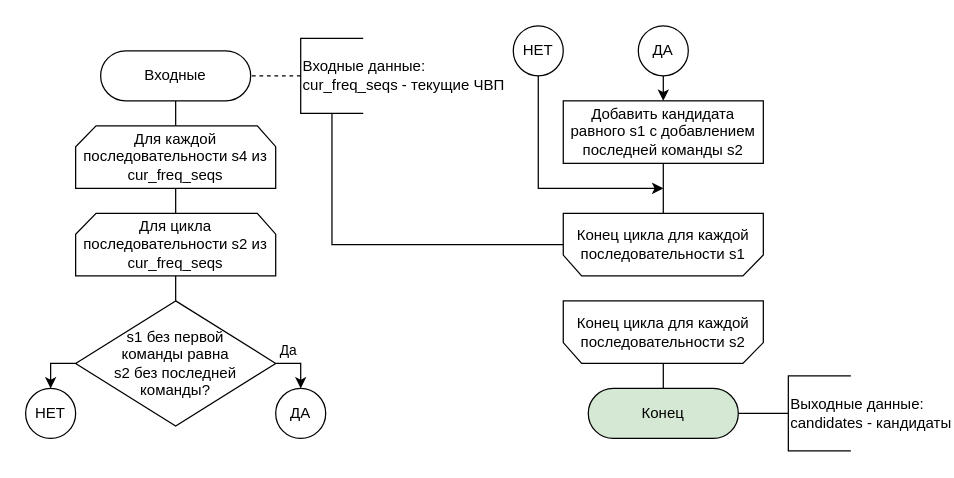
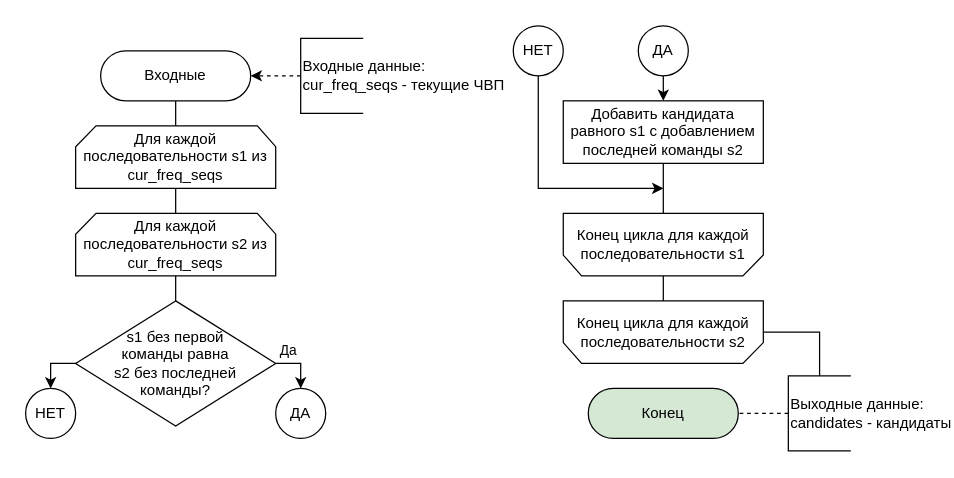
edge "Входные" -- "Входные данные: cur_freq_seqs - текущие ЧВП": arrowhead none -> classic
node "Для каждой последовательности s4 из cur_freq_seqs": label "Для каждой последовательности s4 из cur_freq_seqs" -> "Для каждой последовательности s1 из cur_freq_seqs"
node "Для цикла последовательности s2 из cur_freq_seqs": label "Для цикла последовательности s2 из cur_freq_seqs" -> "Для каждой последовательности s2 из cur_freq_seqs"
edge "Входные данные: cur_freq_seqs - текущие ЧВП" -- "Конец цикла для каждой последовательности s1": now "Конец цикла для каждой последовательности s2" -- "Конец цикла для каждой последовательности s1"
edge "Конец цикла для каждой последовательности s2" -- "Конец": now "Конец цикла для каждой последовательности s2" -- "Выходные данные: candidates - кандидаты"
edge "Конец" -- "Выходные данные: candidates - кандидаты": style solid -> dashed
